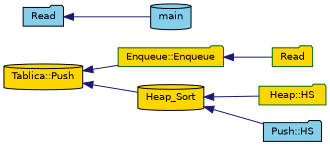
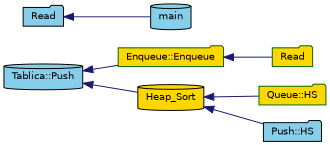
node "Tablica::Push": fillcolor gold -> skyblue
node "Heap::HS": label "Heap::HS" -> "Queue::HS"
